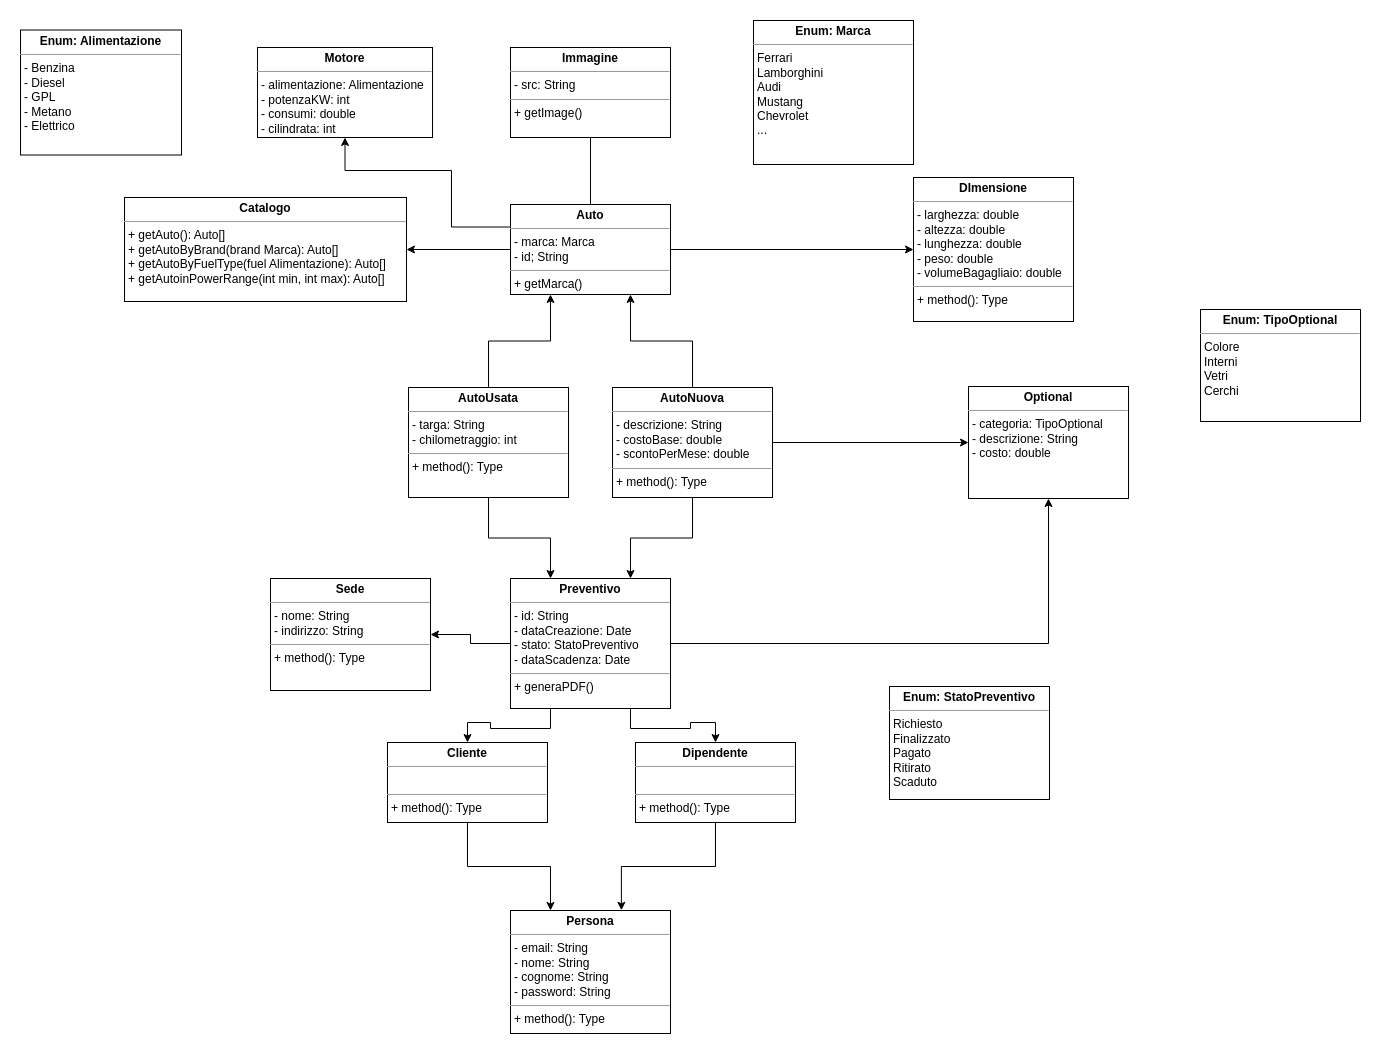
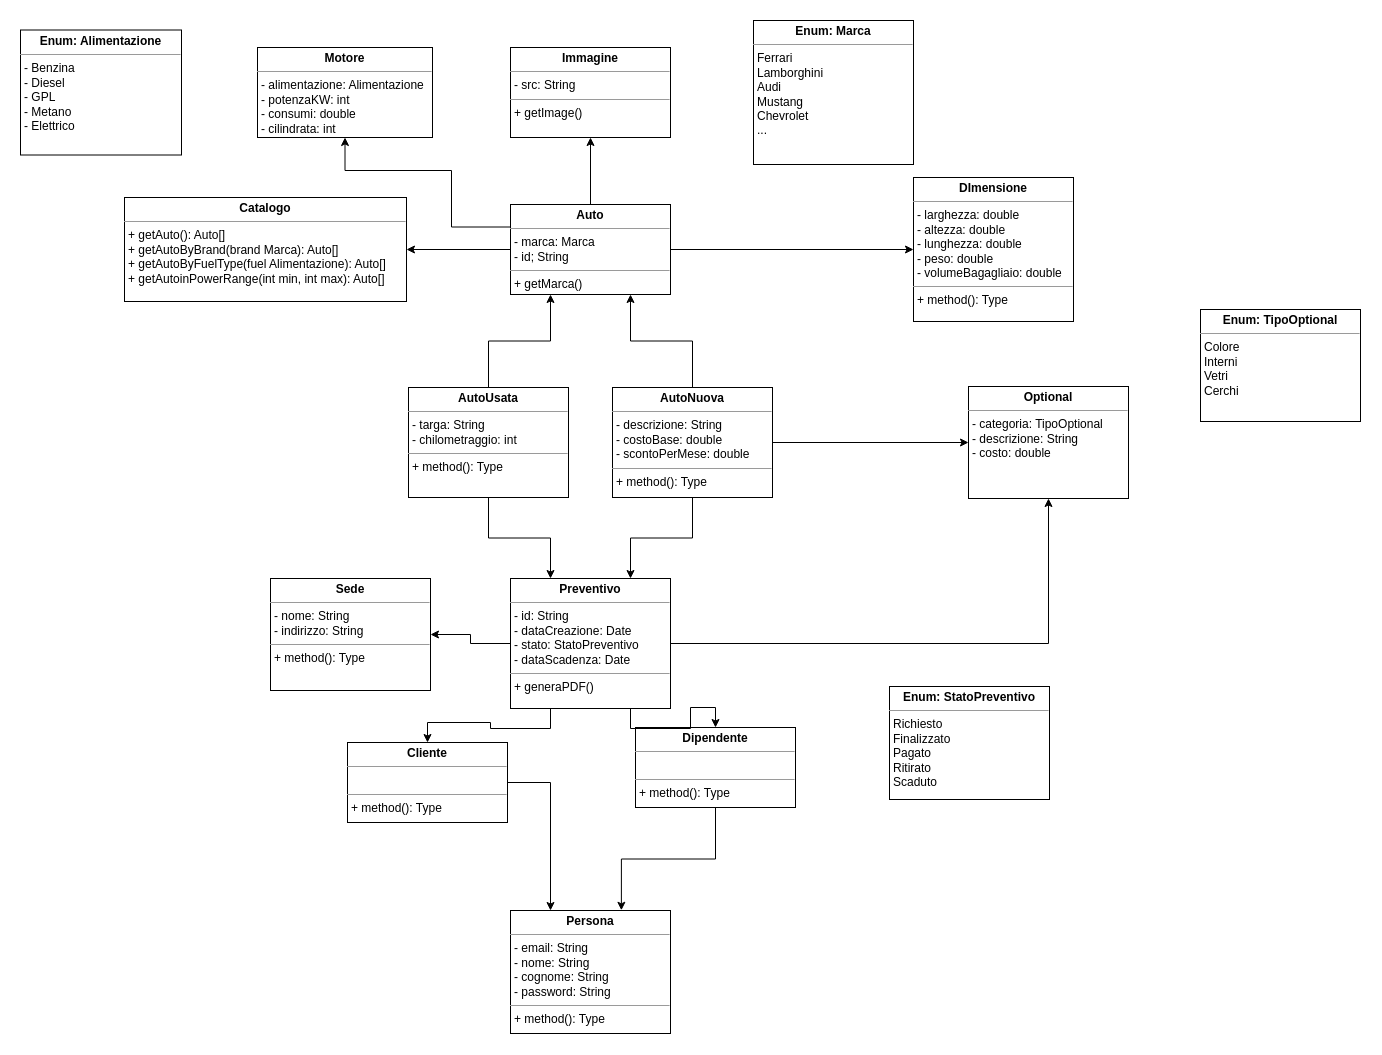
edge "Immagine - src: String + getImage()" -- "Auto - marca: Marca - id; String + getMarca()": arrowhead none -> classic
node "Cliente + method(): Type": moved (468, 783) -> (428, 783)
node "Dipendente + method(): Type": moved (716, 783) -> (716, 768)
